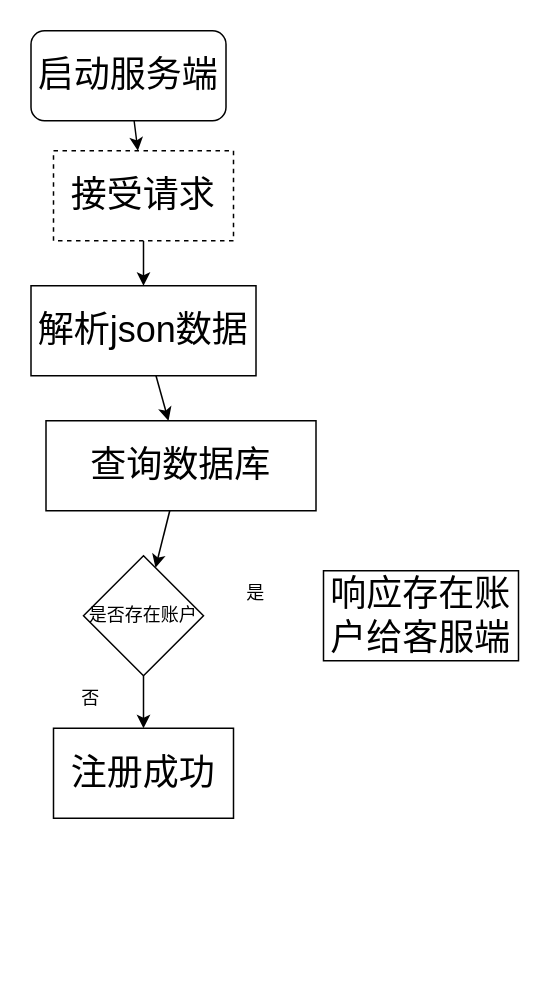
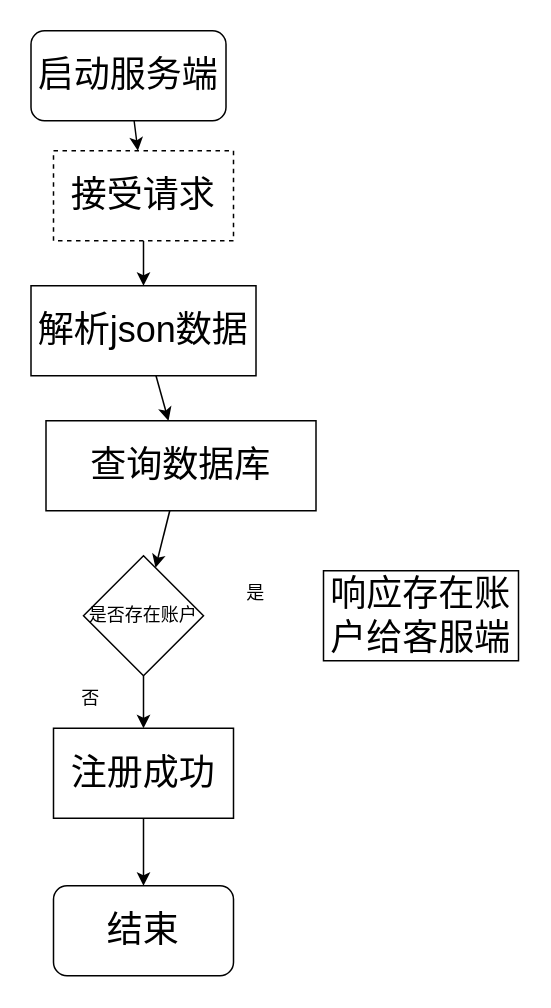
edge "注册成功" -> "结束": added
node "结束": added
